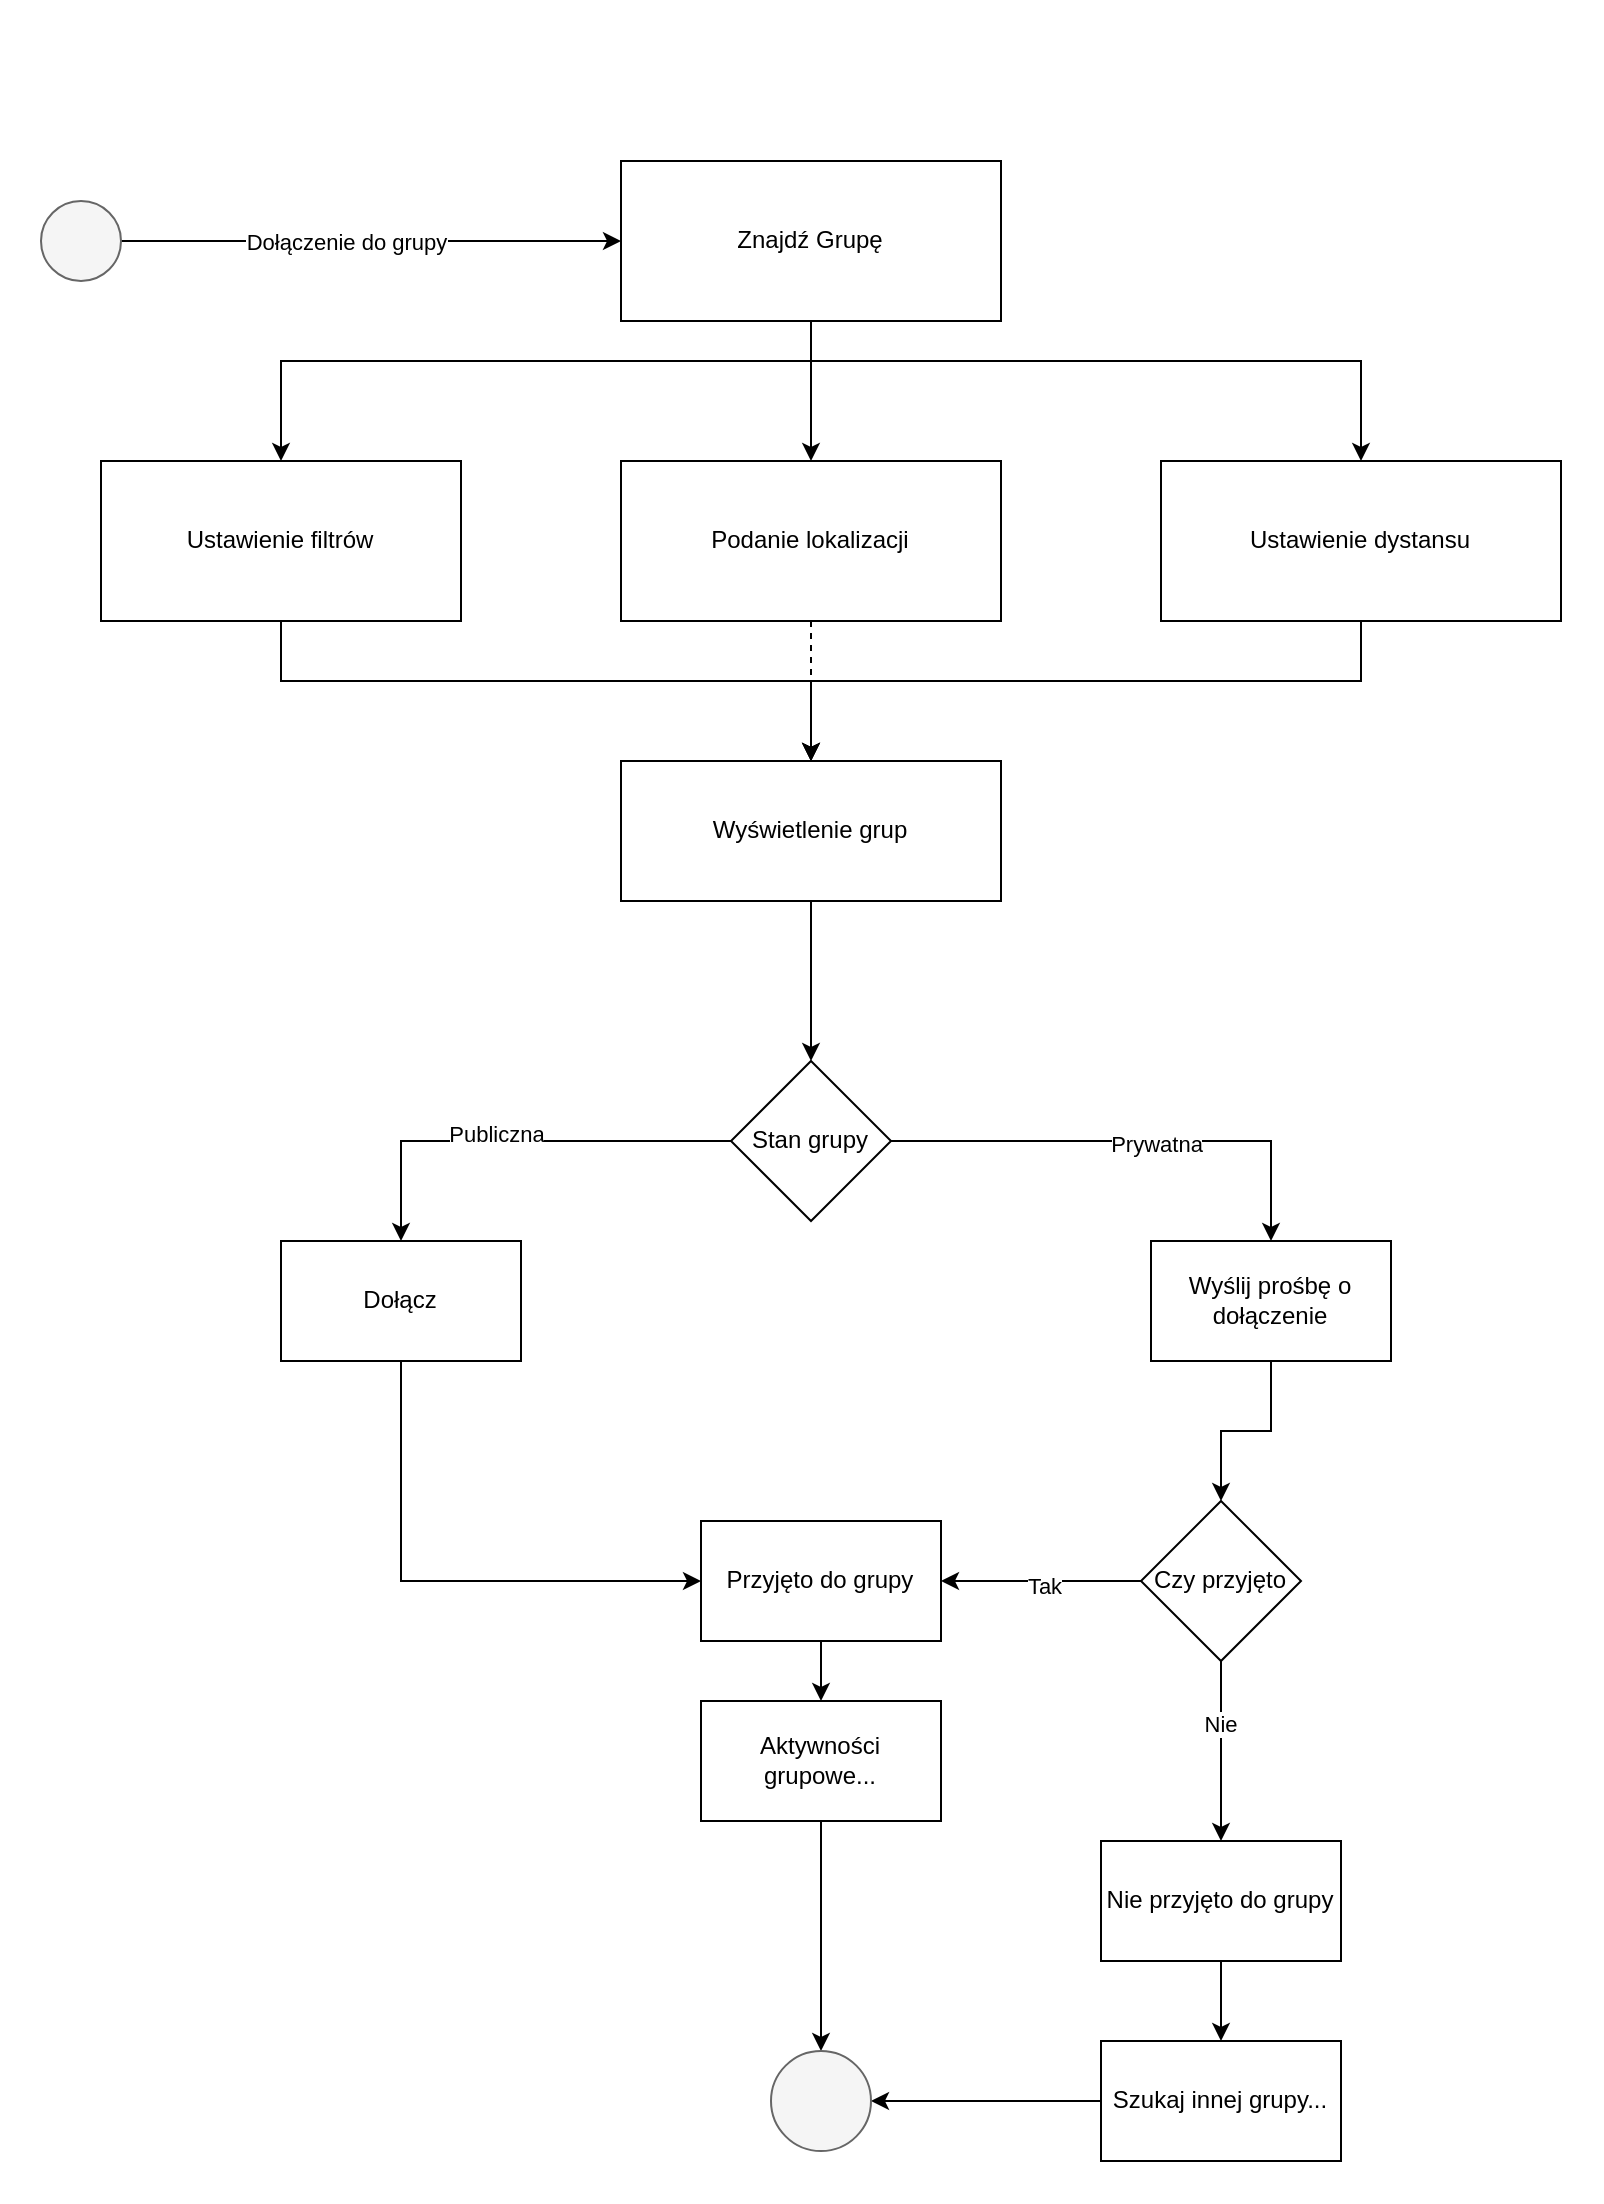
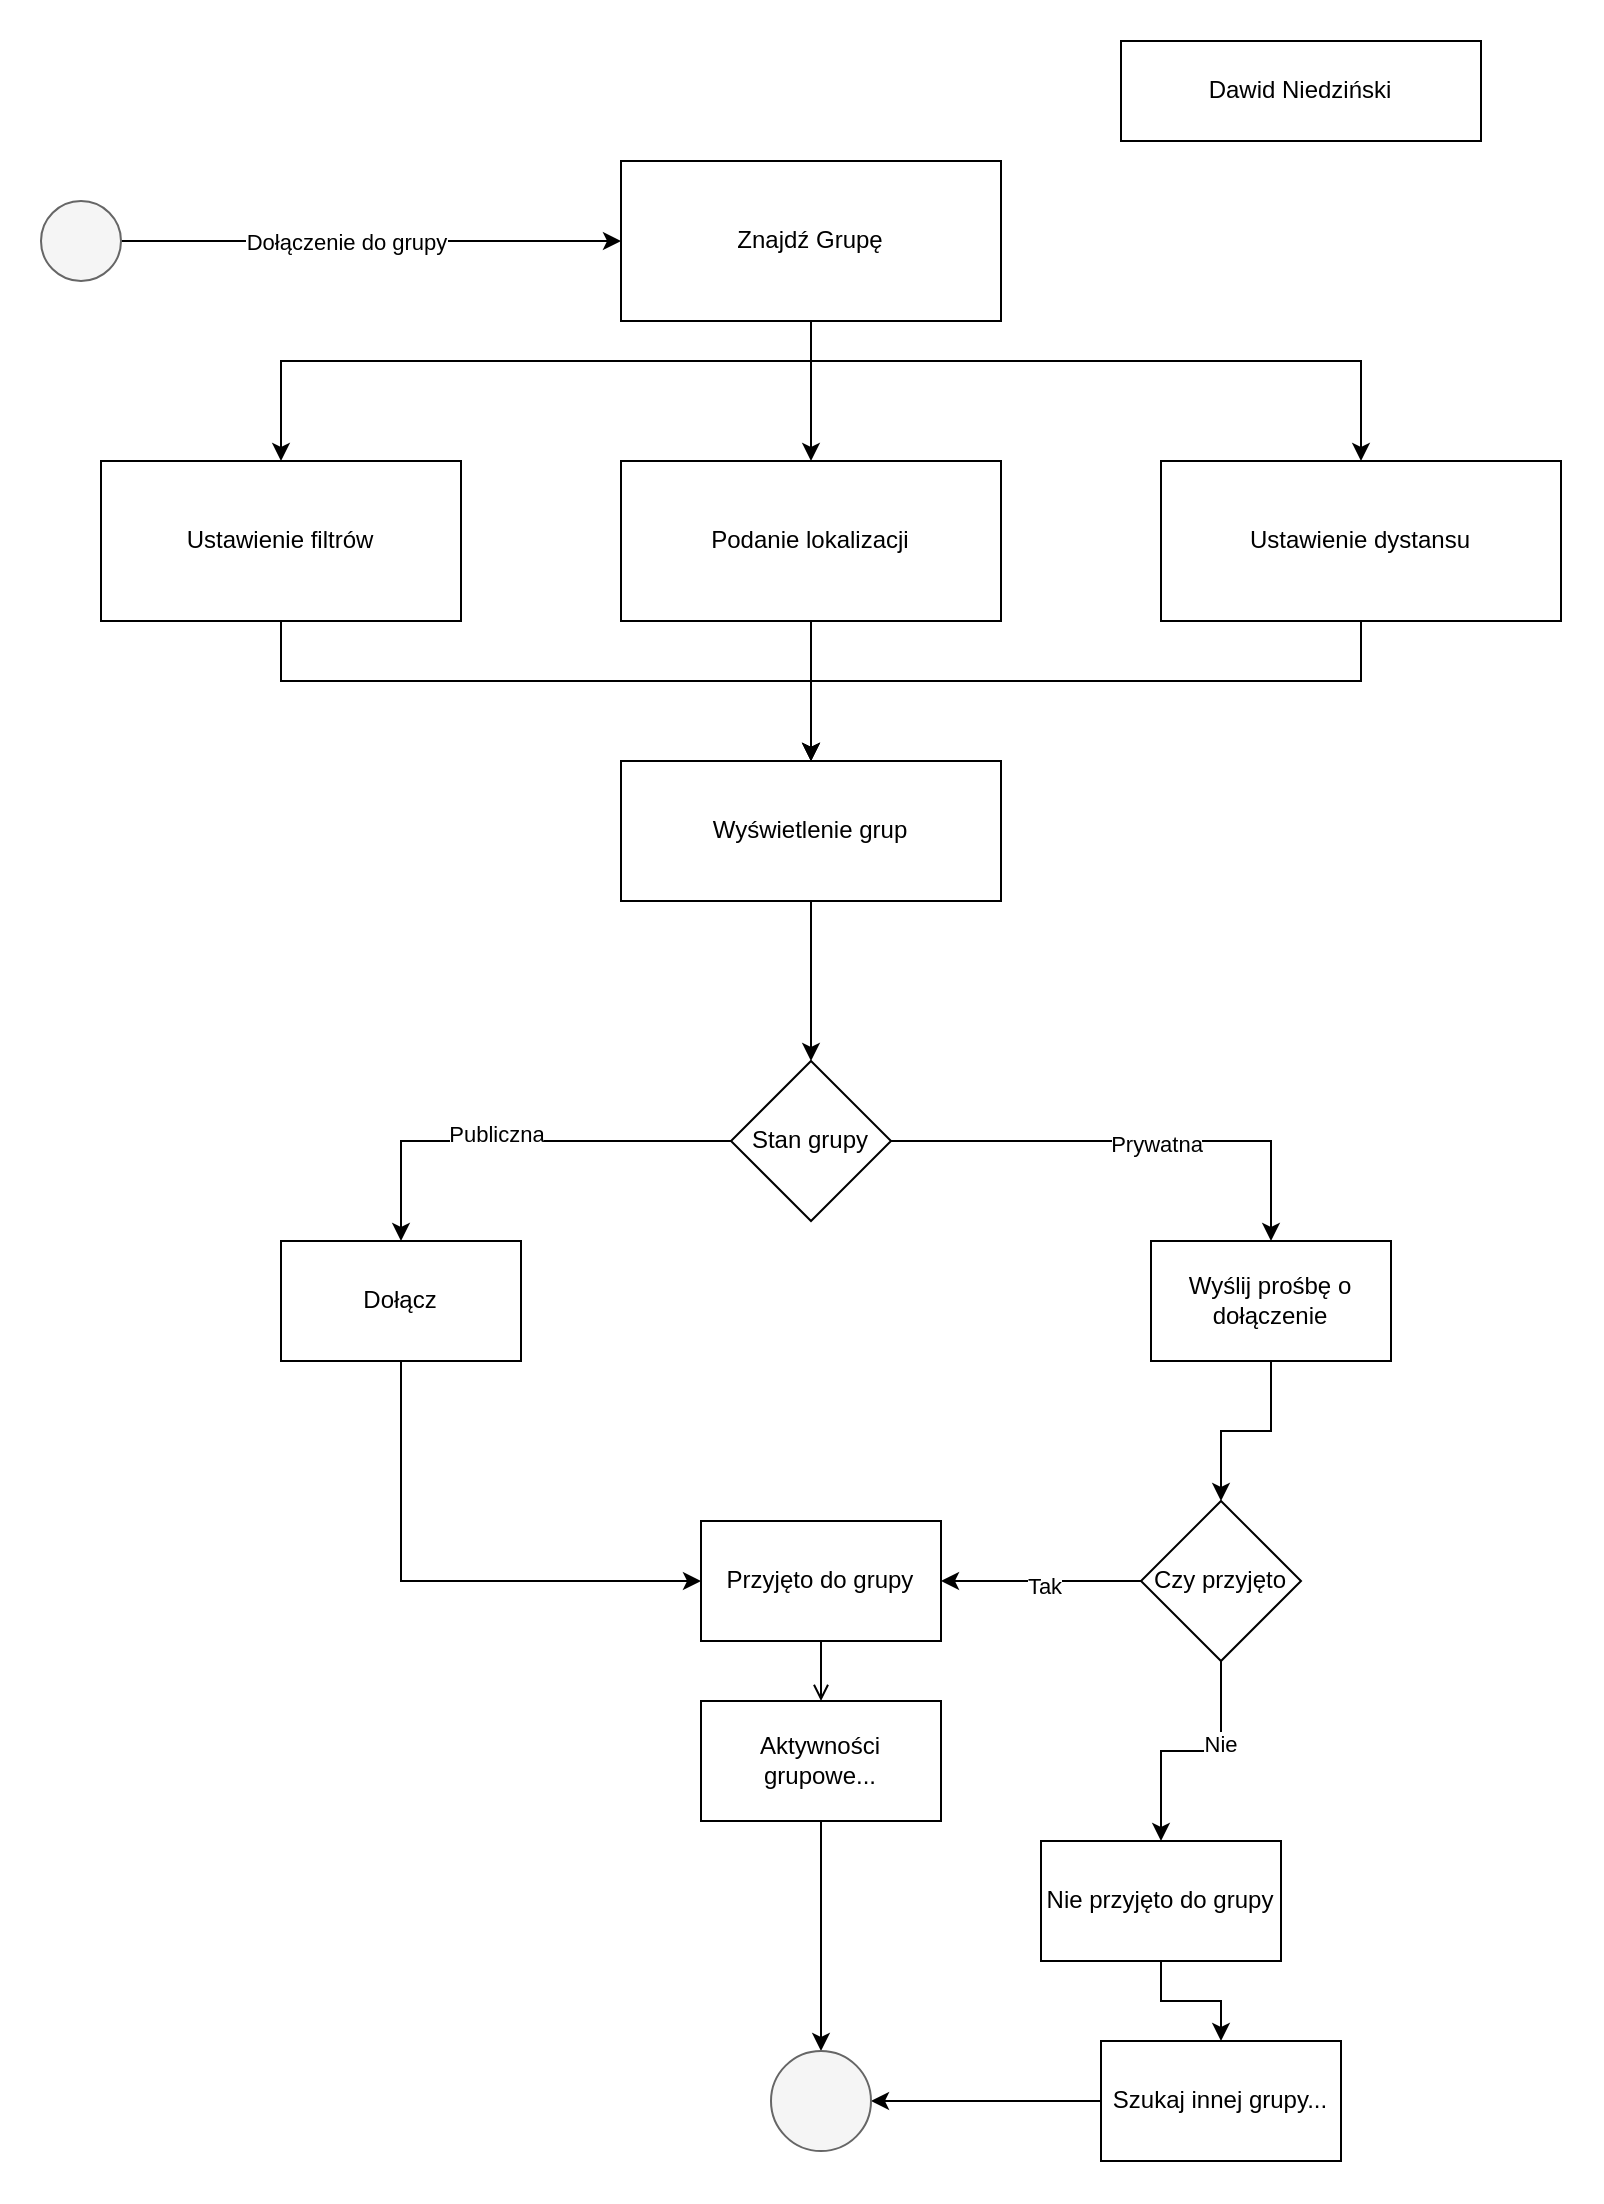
node "Dawid Niedziński": added
edge "Podanie lokalizacji" -> "Wyświetlenie grup": style dashed -> solid
edge "Przyjęto do grupy" -> "Aktywności grupowe...": arrowhead classic -> open
node "Nie przyjęto do grupy": moved (1221, 1901) -> (1161, 1901)
